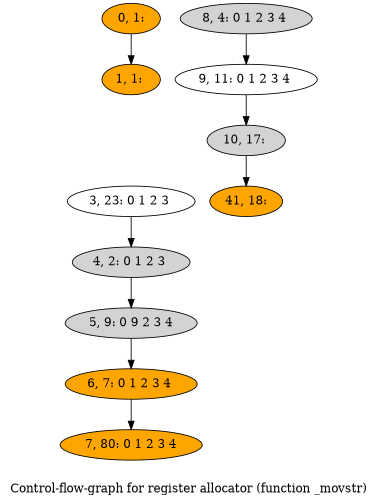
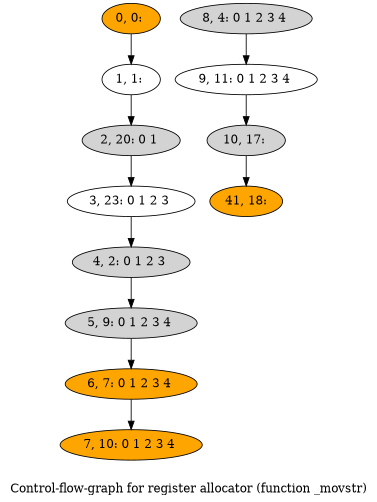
node "0, 1:": label "0, 1:" -> "0, 0:"
node "1, 1:": fillcolor orange -> white
node "2, 20: 0 1": added
node "5, 9: 0 9 2 3 4": label "5, 9: 0 9 2 3 4" -> "5, 9: 0 1 2 3 4"
node "7, 80: 0 1 2 3 4": label "7, 80: 0 1 2 3 4" -> "7, 10: 0 1 2 3 4"
